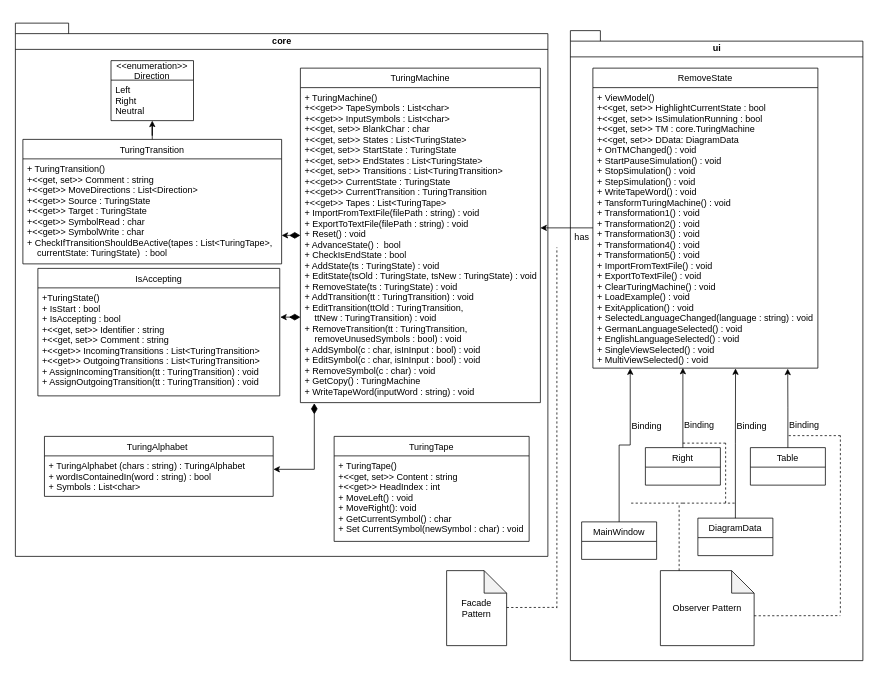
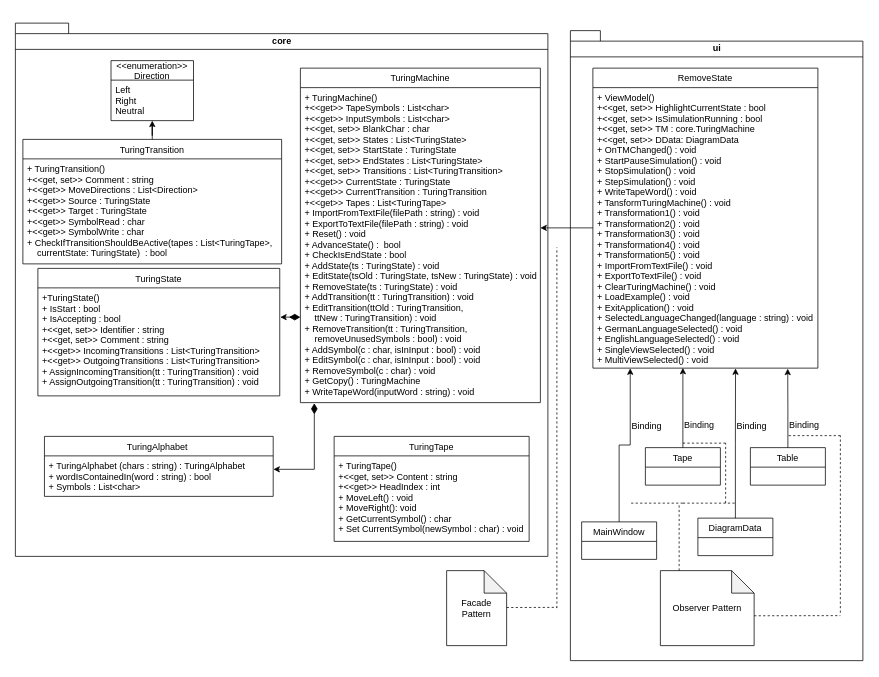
edge "TuringTransition" -- "TuringMachine": removed
node "has": removed
node "IsAccepting": label "IsAccepting" -> "TuringState"
node "Right": label "Right" -> "Tape"
